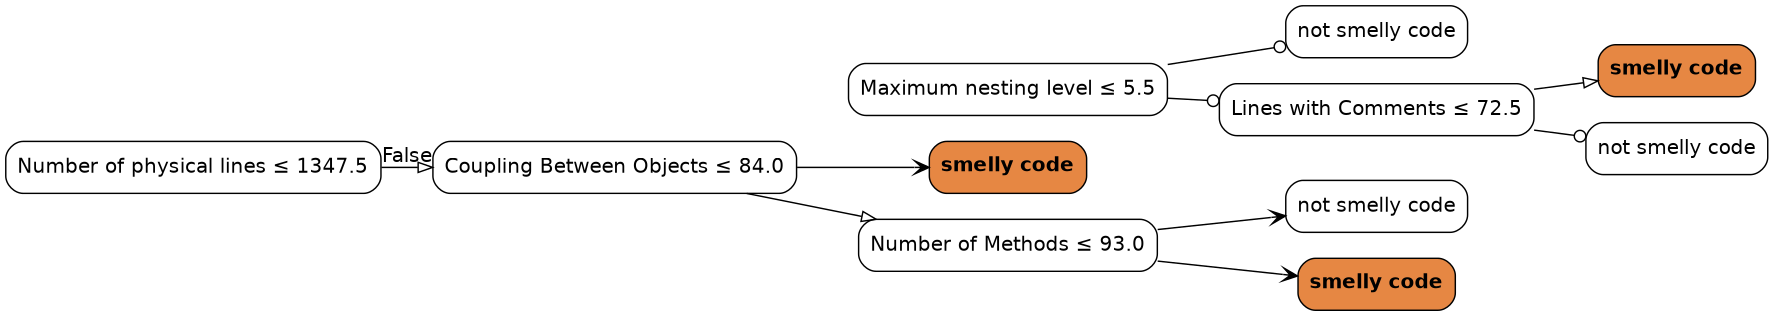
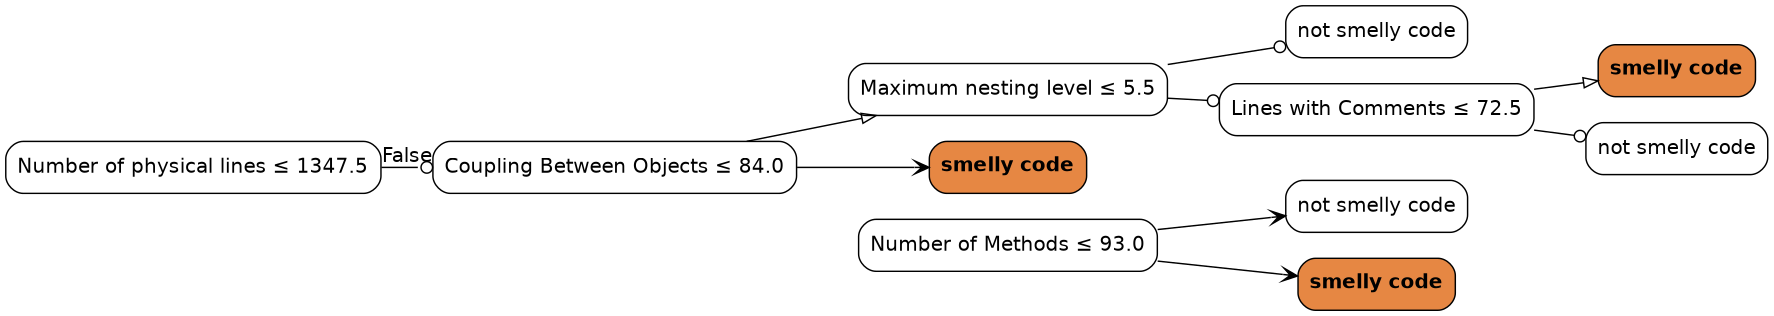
edge "Number of physical lines ≤ 1347.5" -> "Coupling Between Objects ≤ 84.0": arrowhead onormal -> odot
edge "Coupling Between Objects ≤ 84.0" -> "Number of Methods ≤ 93.0": now "Coupling Between Objects ≤ 84.0" -> "Maximum nesting level ≤ 5.5"
